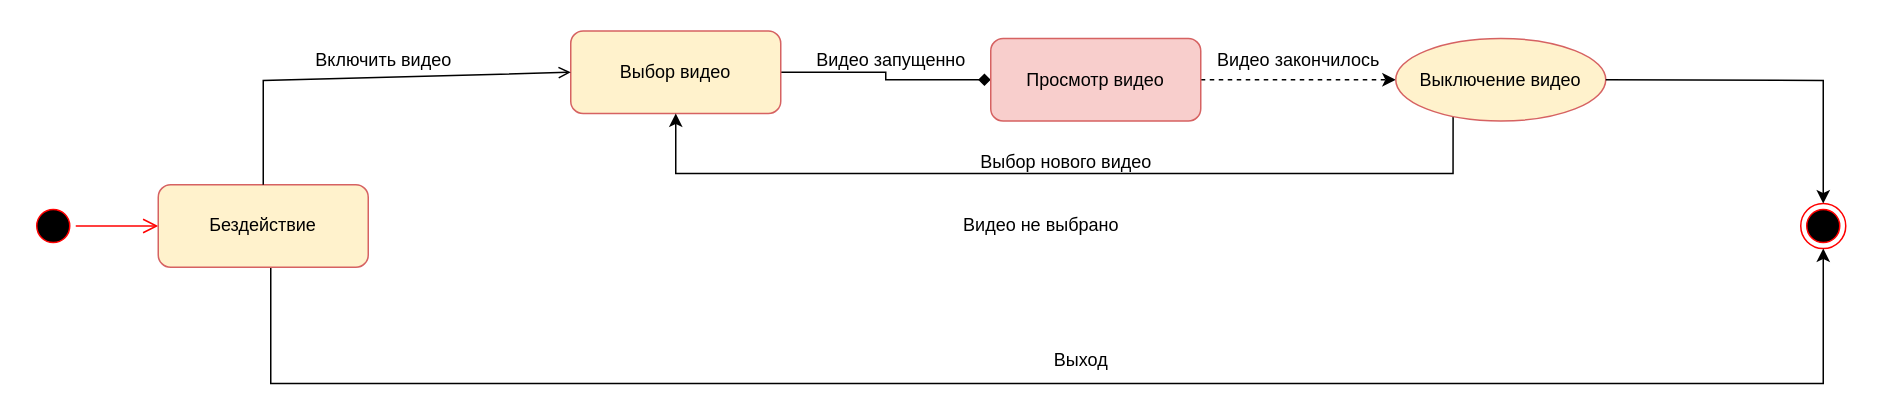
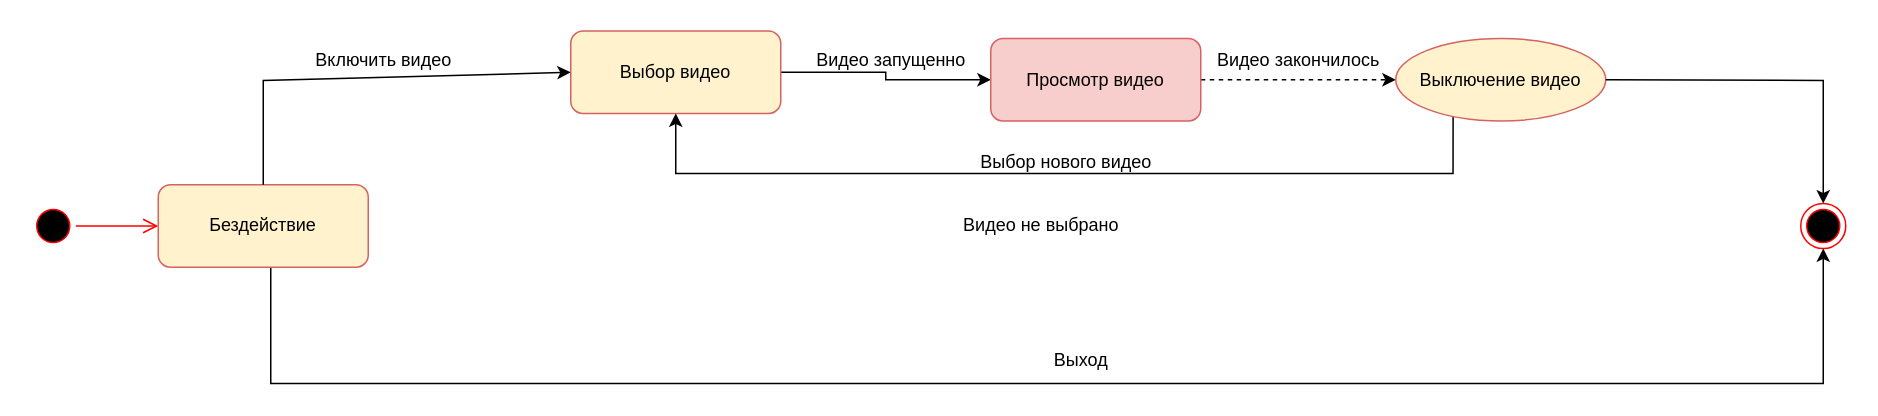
edge "Бездействие" -> "Выбор видео": arrowhead open -> classic
edge "Выбор видео" -> "Просмотр видео": arrowhead diamond -> classic
